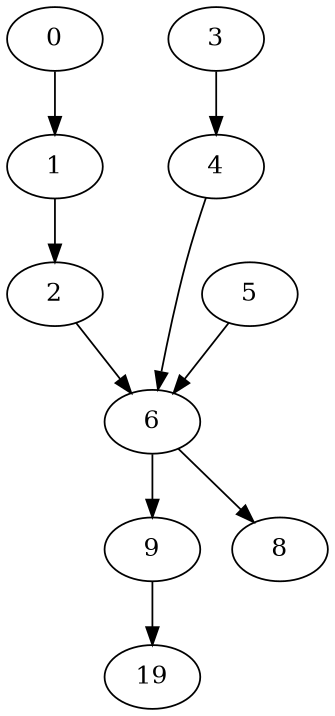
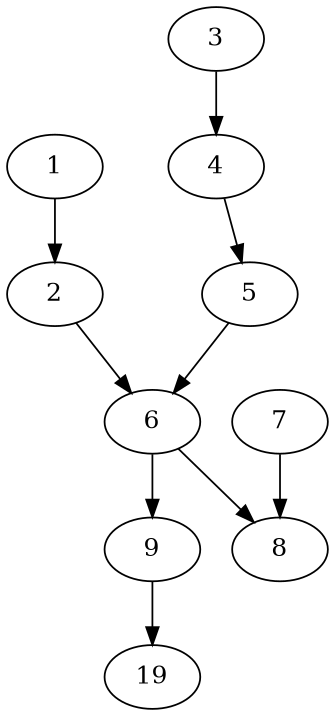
node "0": removed
edge "4" -> "6": now "4" -> "5"
node "7": added
